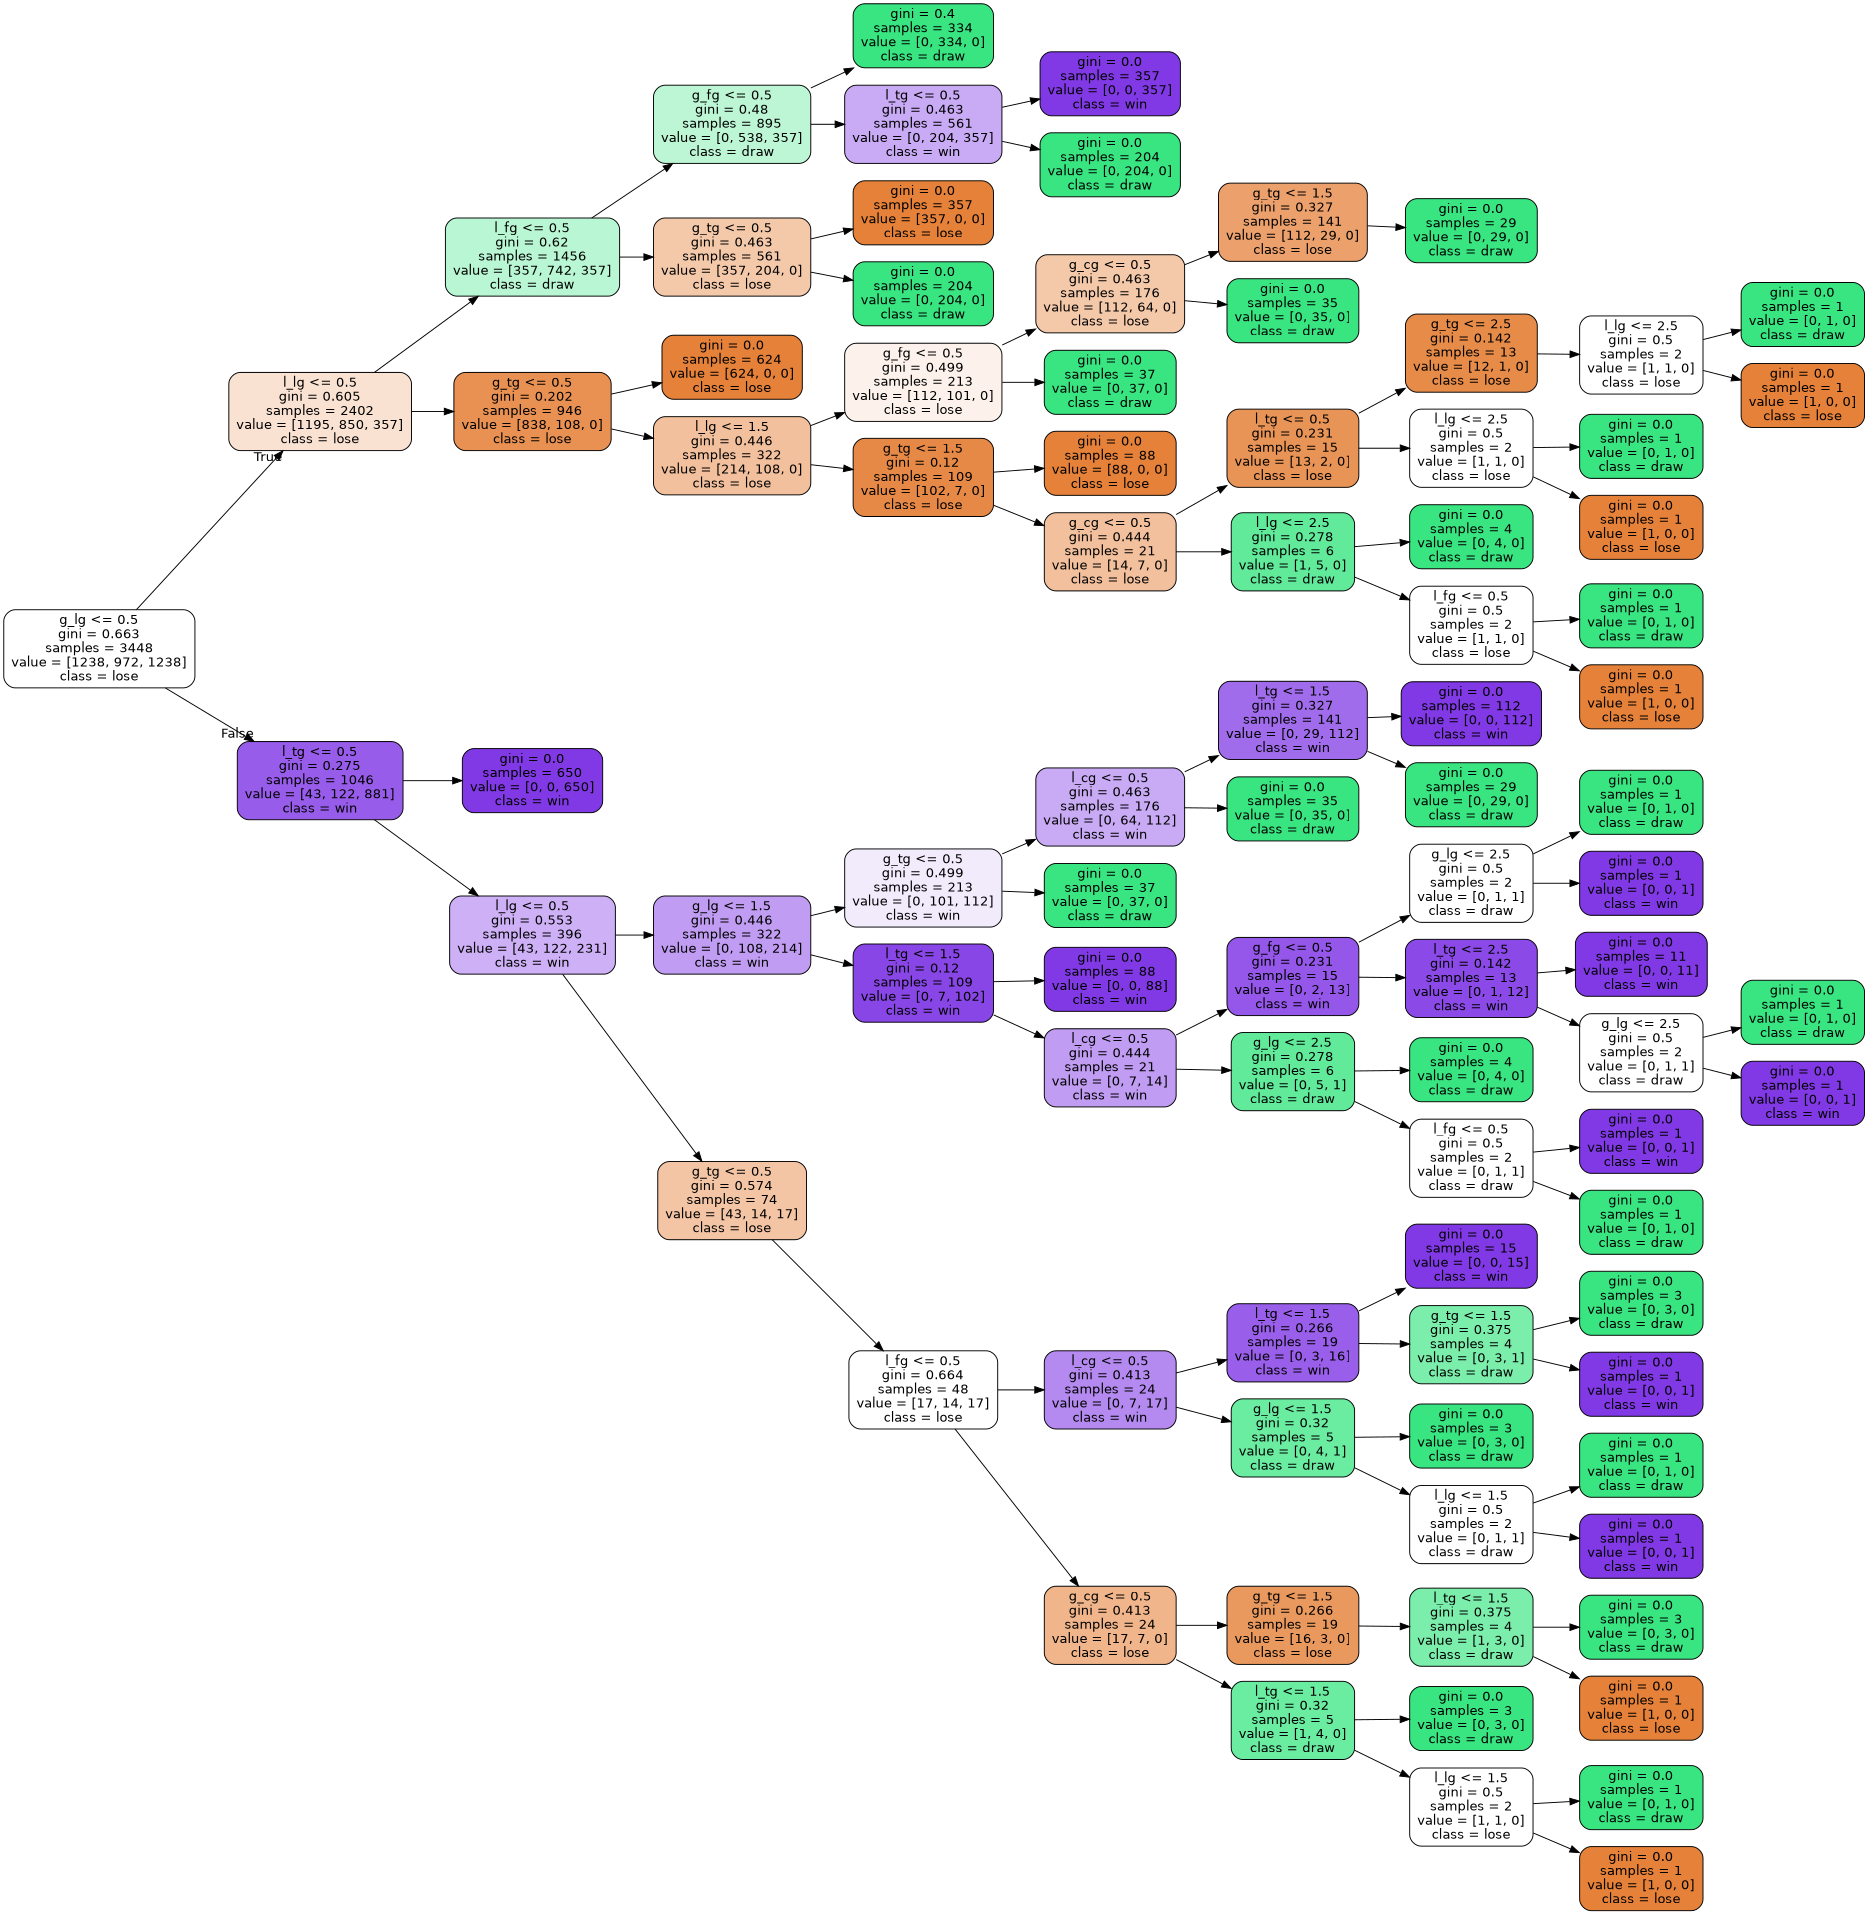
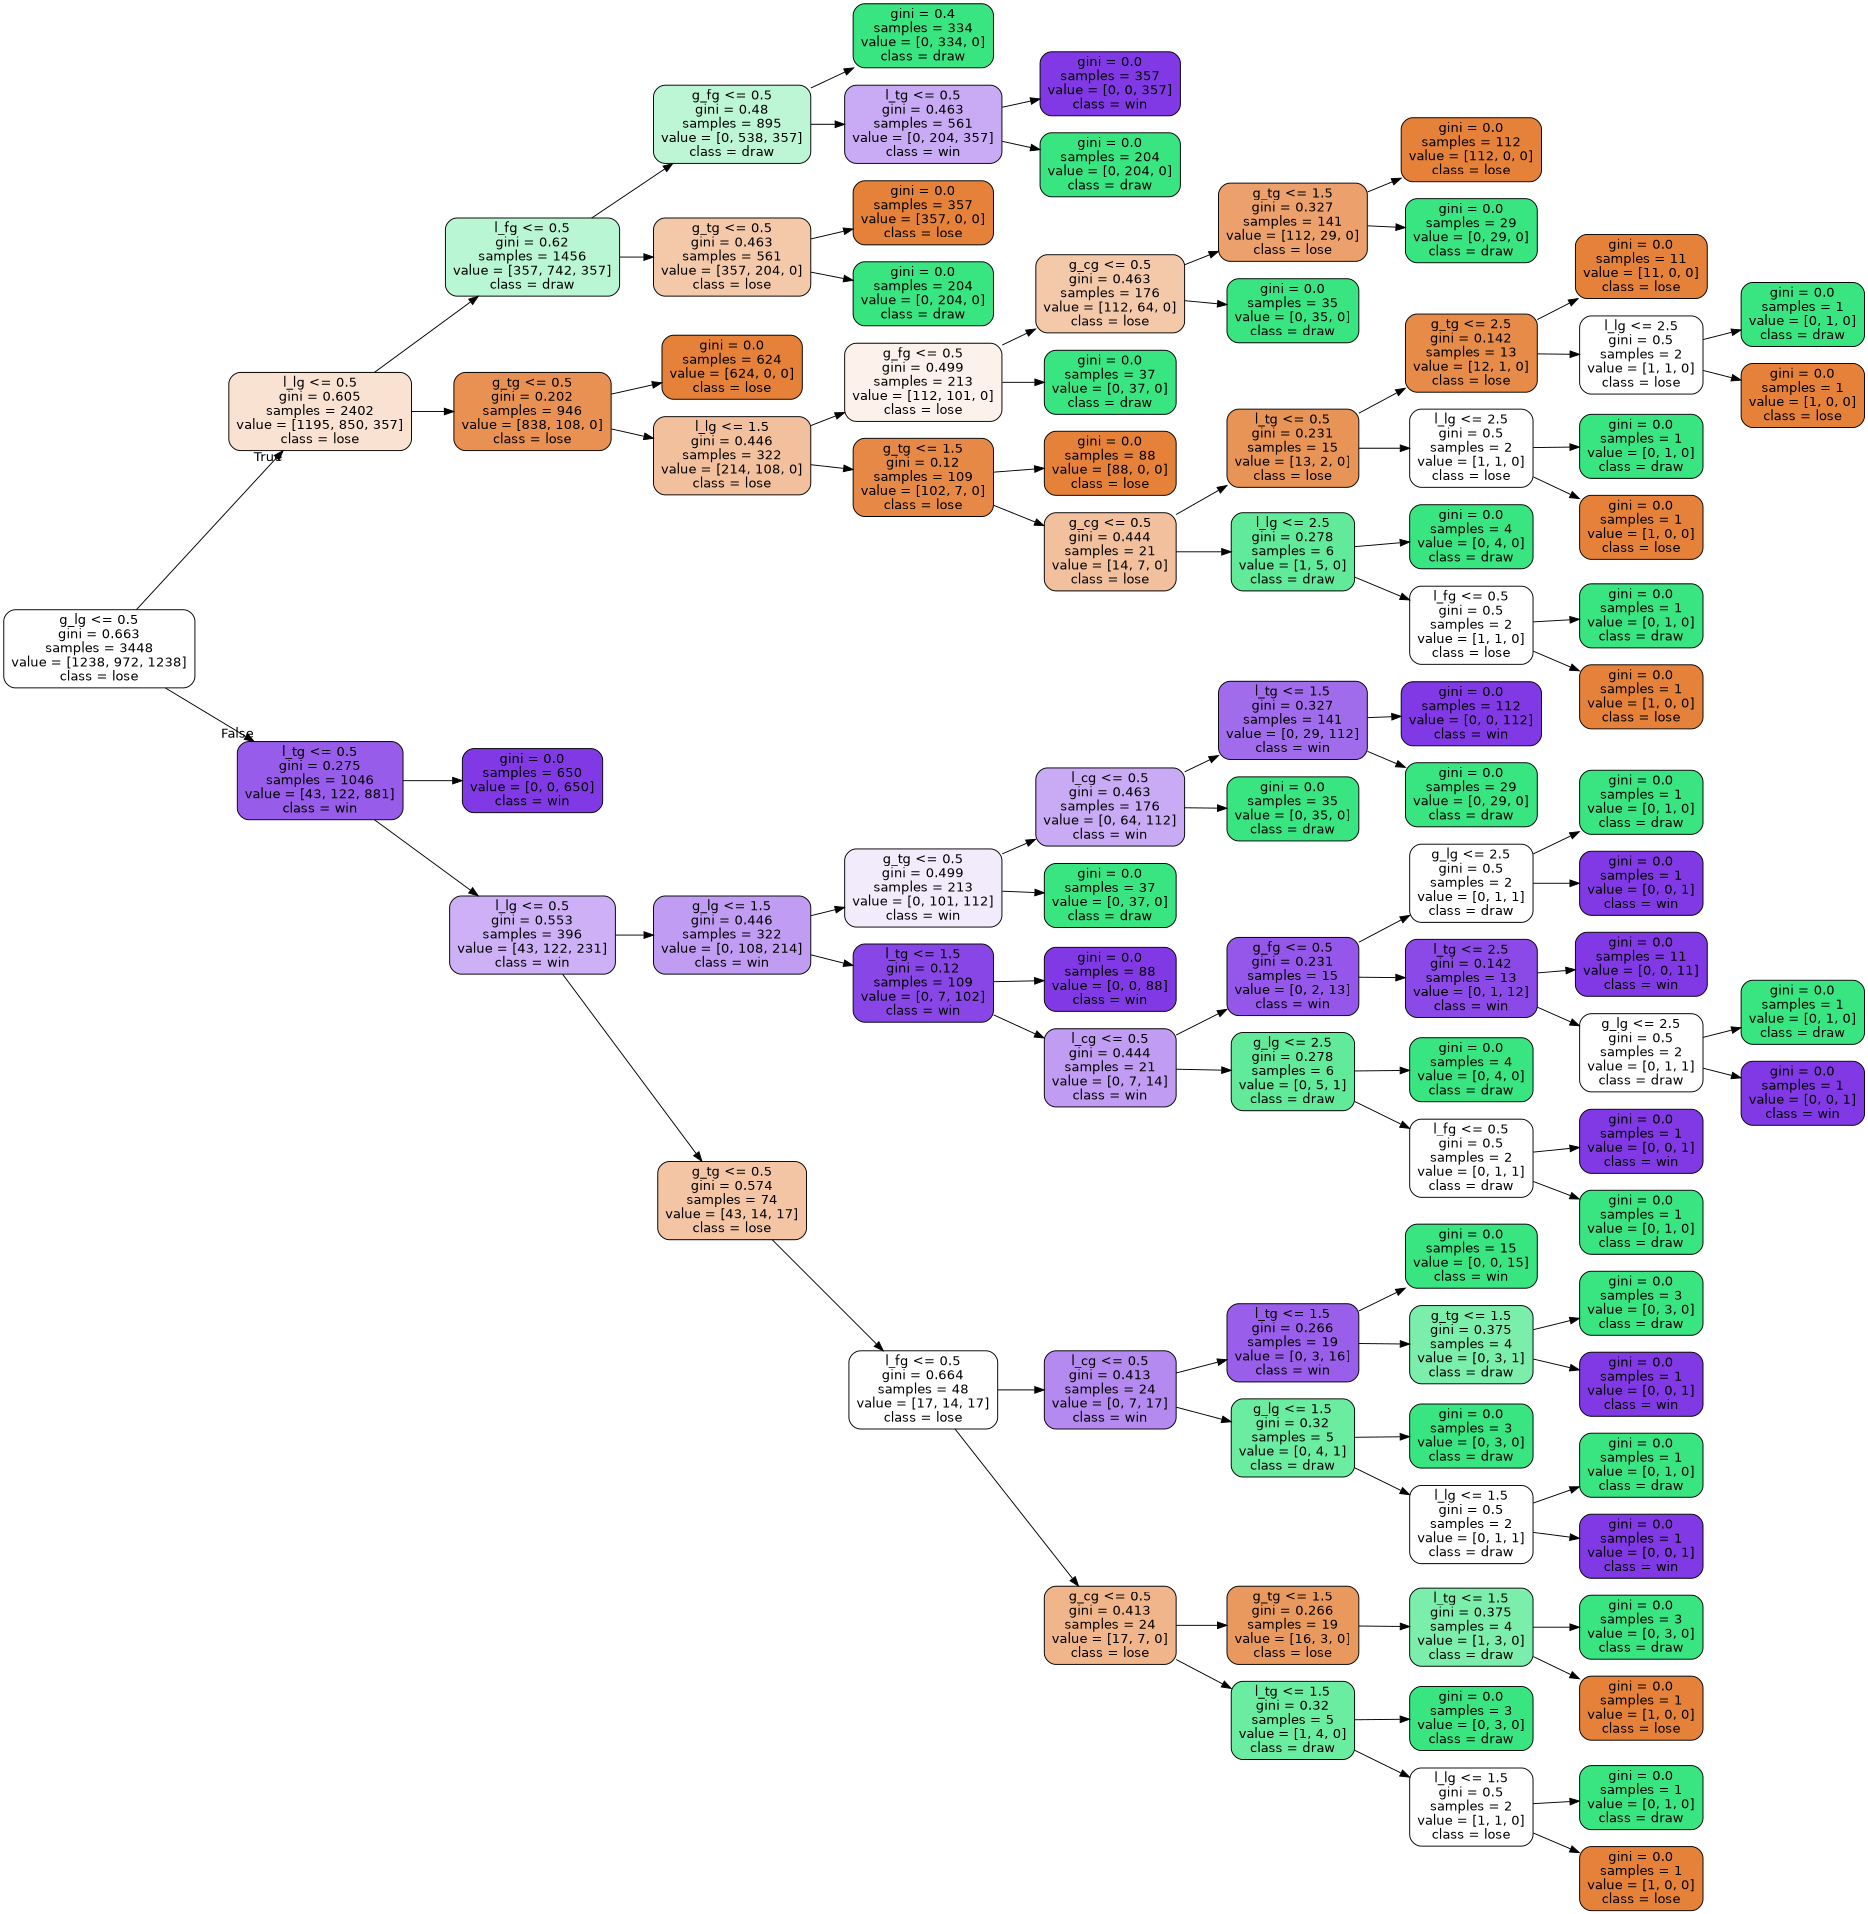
node "gini = 0.0 samples = 112 value = [112, 0, 0] class = lose": added
node "gini = 0.0 samples = 11 value = [11, 0, 0] class = lose": added
node "gini = 0.0 samples = 15 value = [0, 0, 15] class = win": fillcolor #8139e5ff -> #39e581ff
